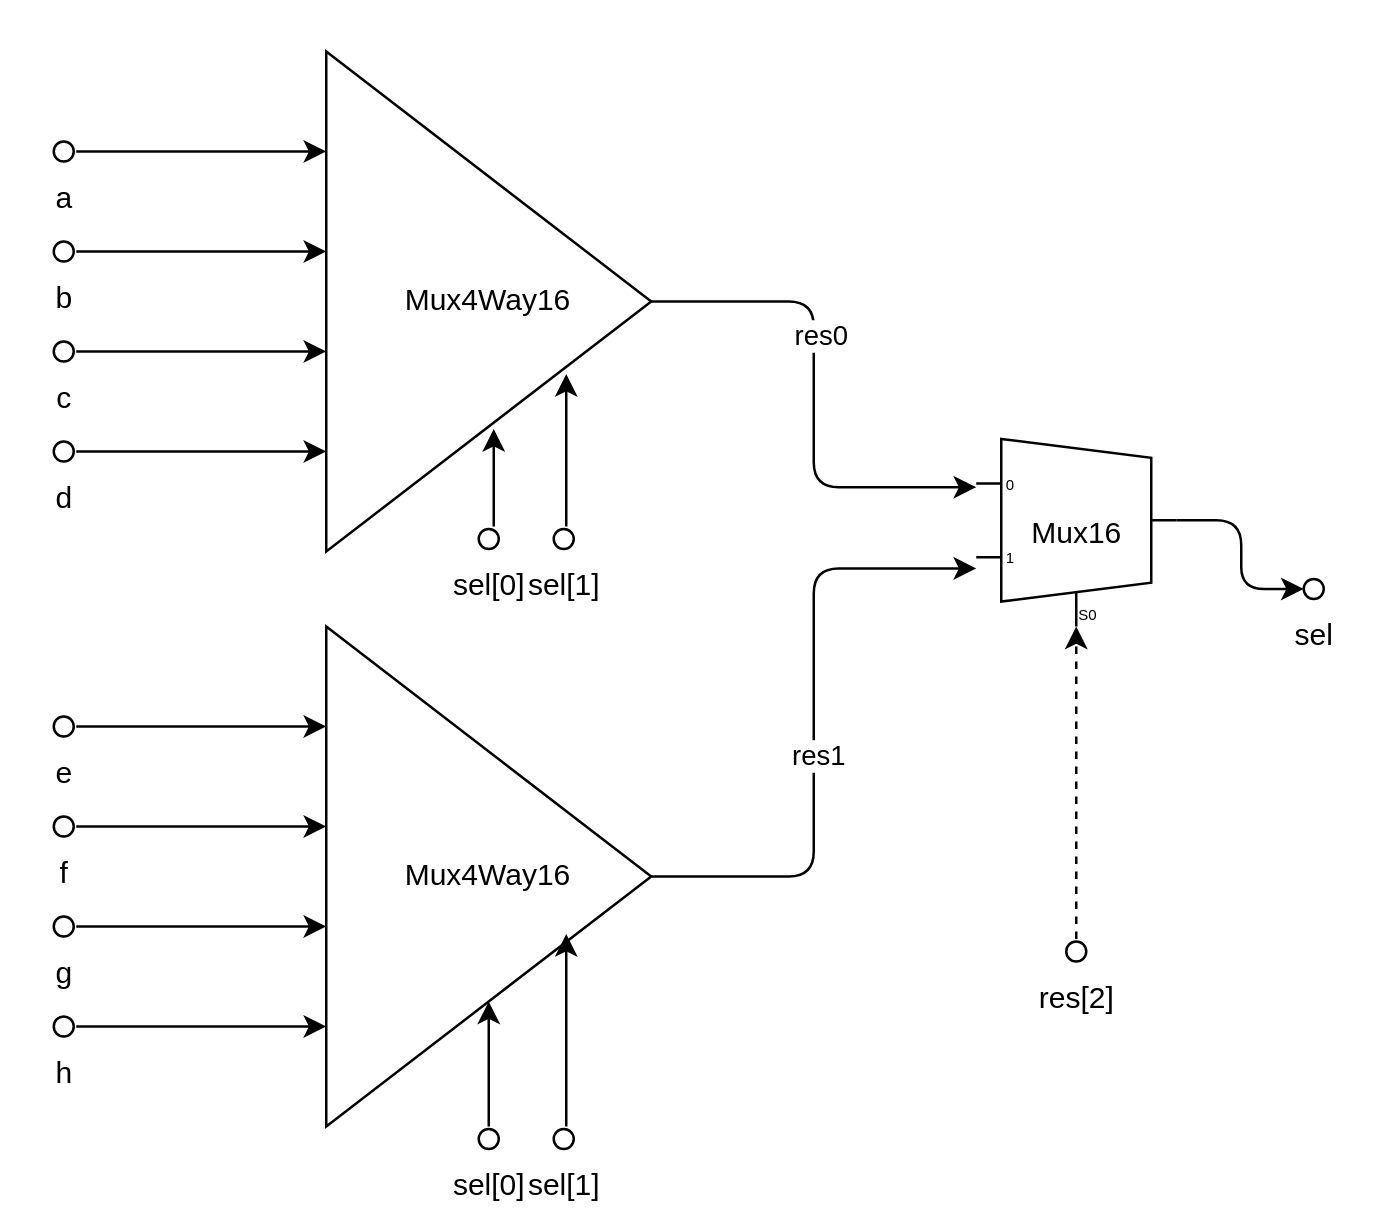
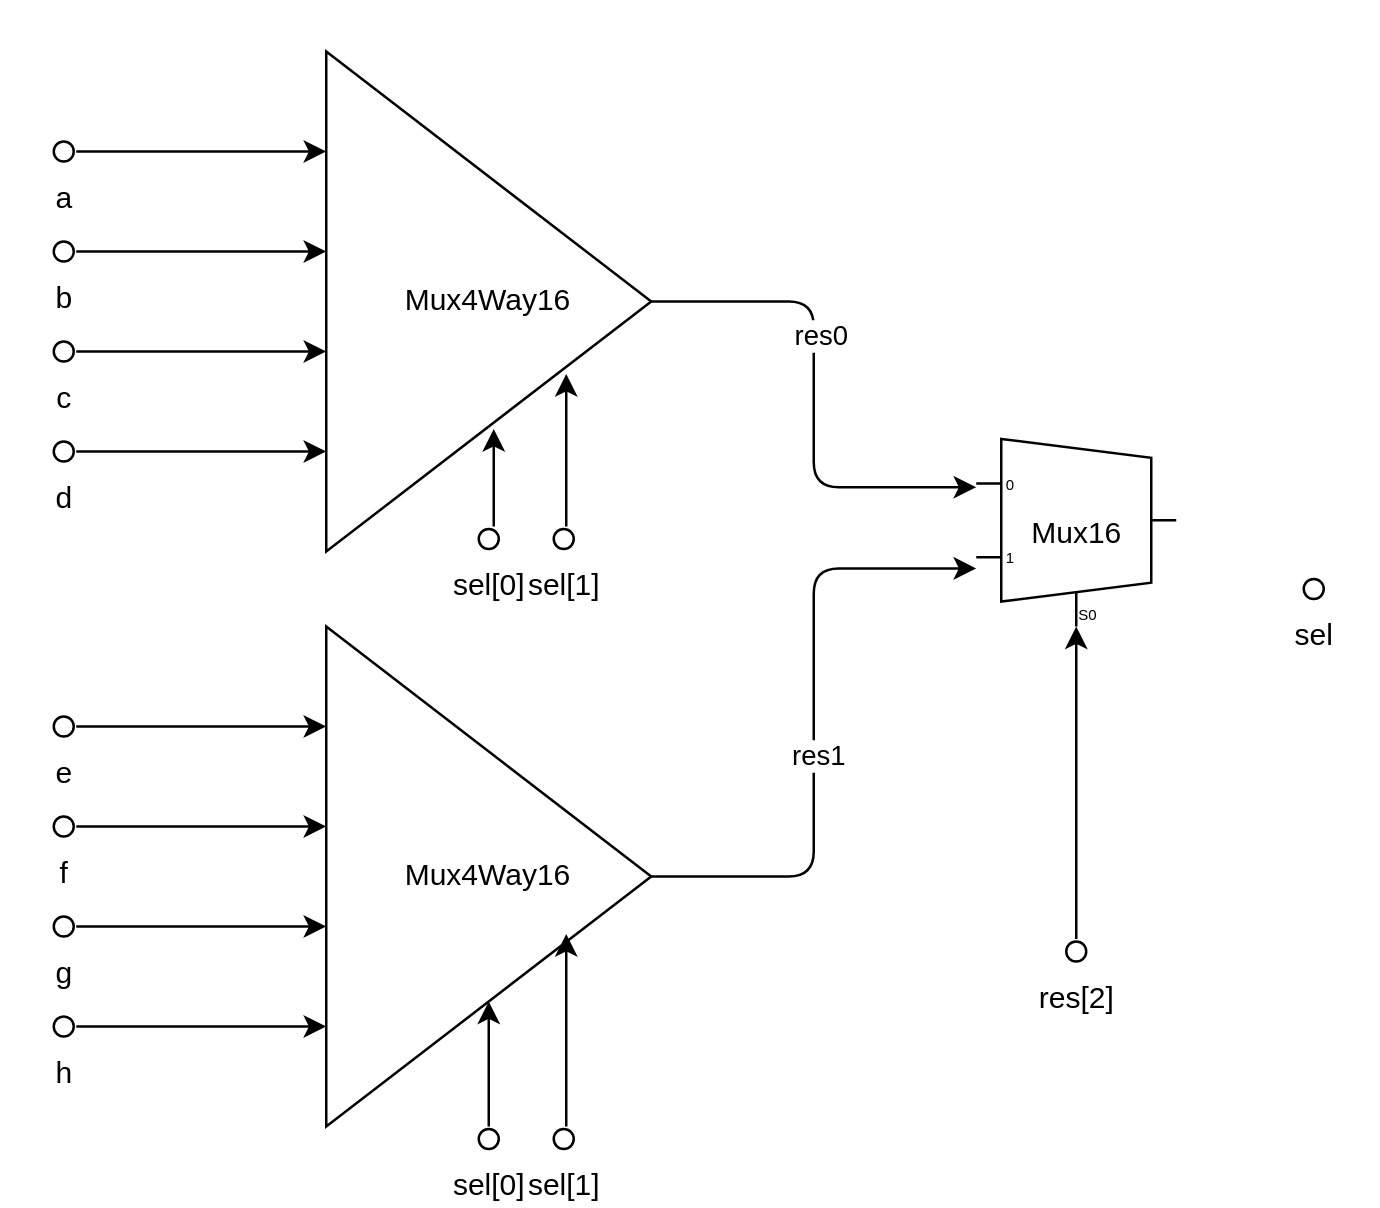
edge "Mux16" -> "sel": removed
edge "res[2]" -> "Mux16": style dashed -> solid
